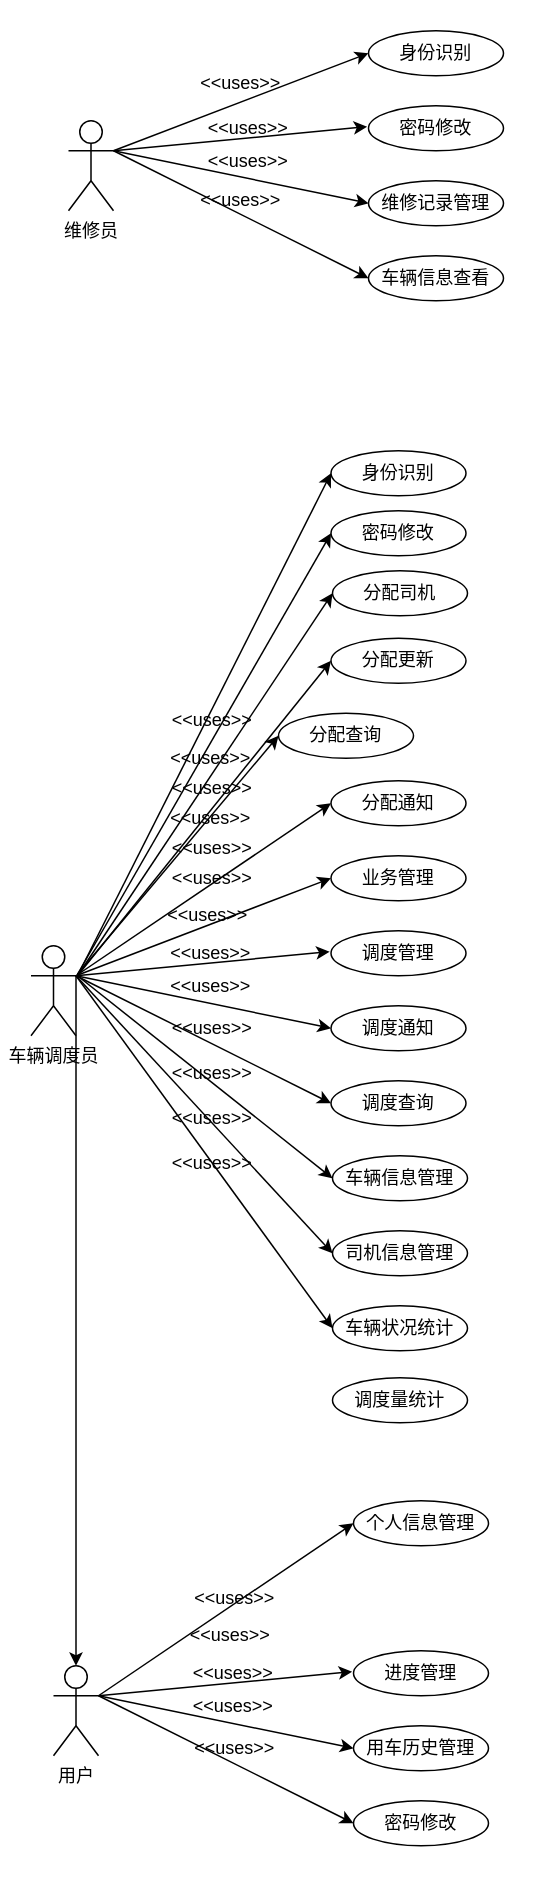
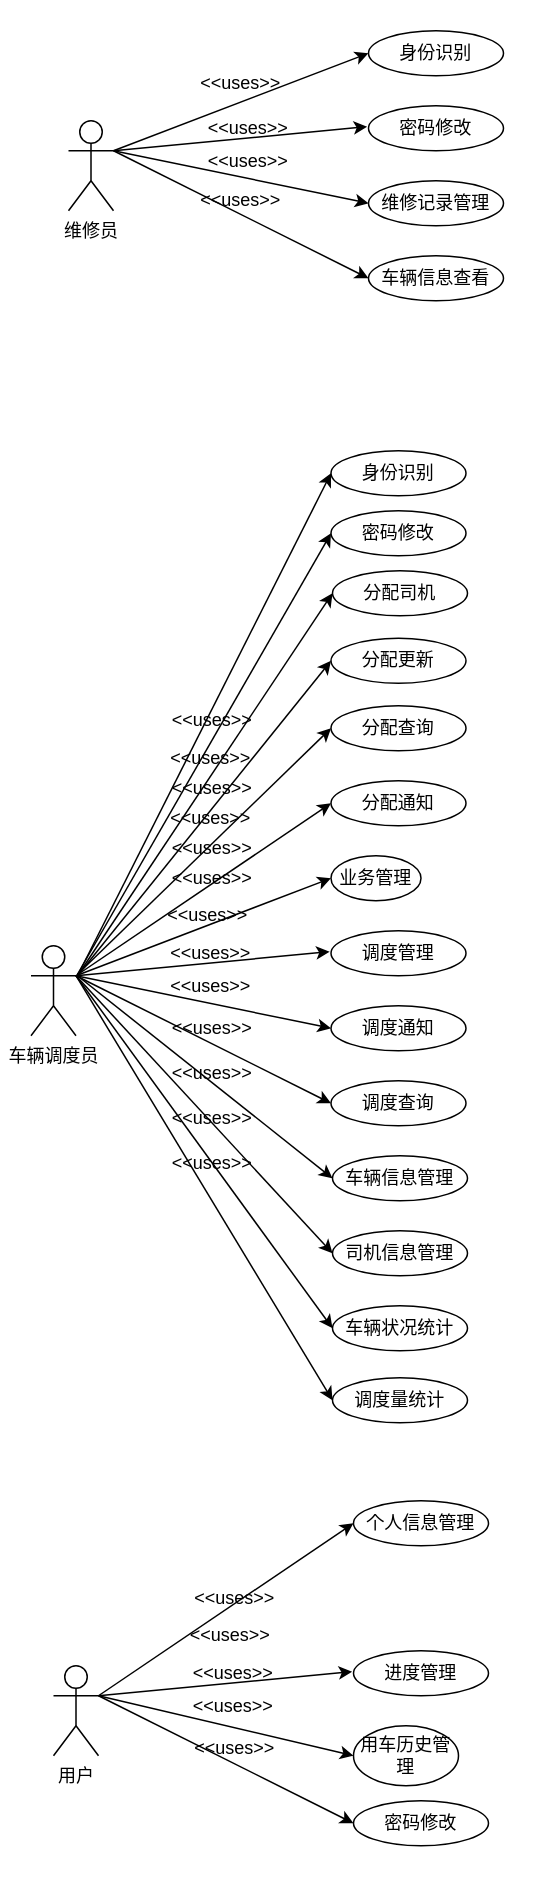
node "分配查询": moved (346, 736) -> (398, 728)
node "业务管理": size 135x45 -> 90x45
edge "车辆调度员" -> "用户": now "车辆调度员" -> "调度量统计"
node "用车历史管理": size 135x45 -> 105x60
